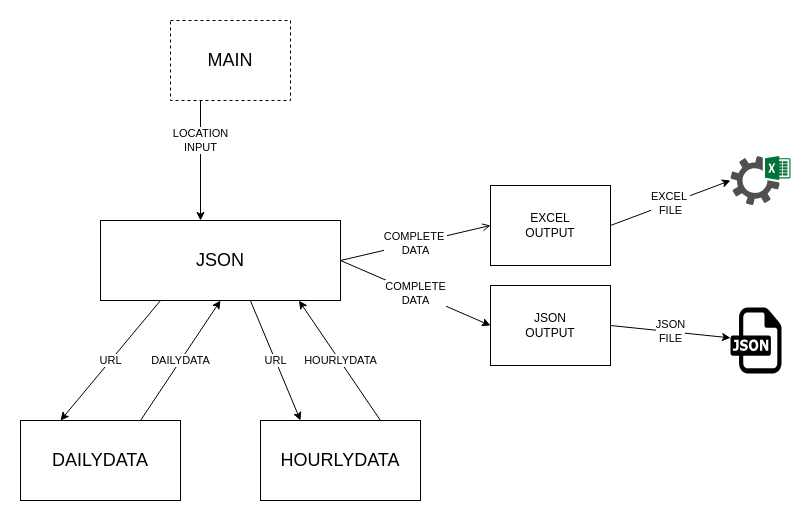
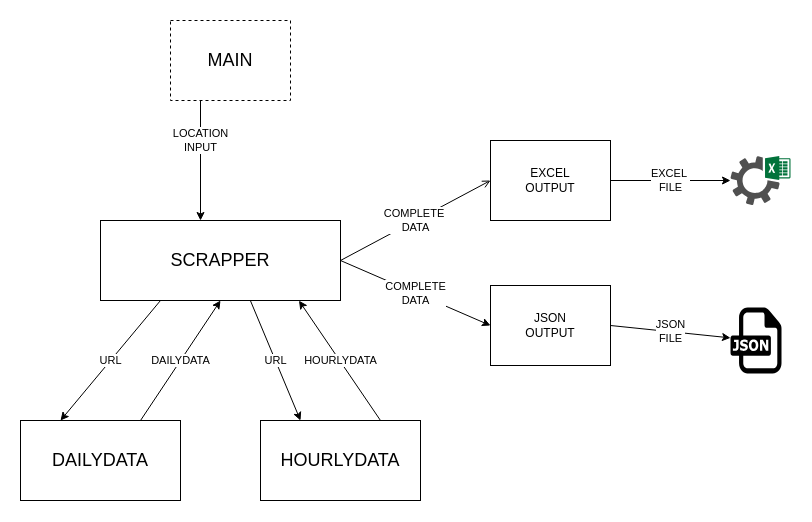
node "EXCEL OUTPUT": moved (551, 226) -> (551, 181)
node "JSON": label "JSON" -> "SCRAPPER"
